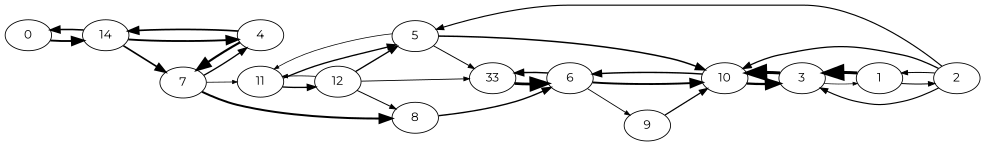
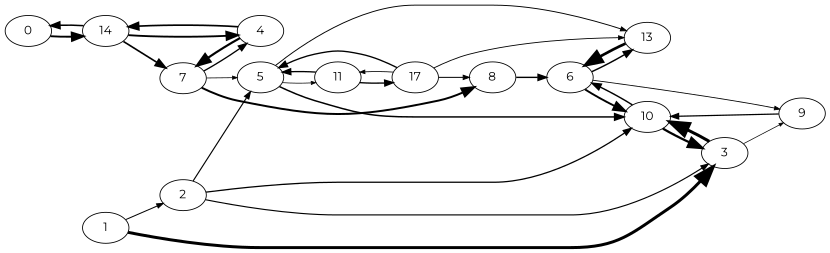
edge "2" -> "1": removed
node "33": label "33" -> "13"
edge "7" -> "11": now "7" -> "5"
node "12": label "12" -> "17"
edge "3" -> "1": now "3" -> "9"
